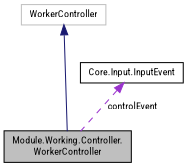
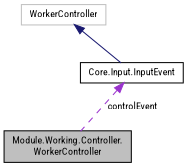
edge "Module.Working.Controller. WorkerController" -> "WorkerController": now "Core.Input.InputEvent" -> "WorkerController"
